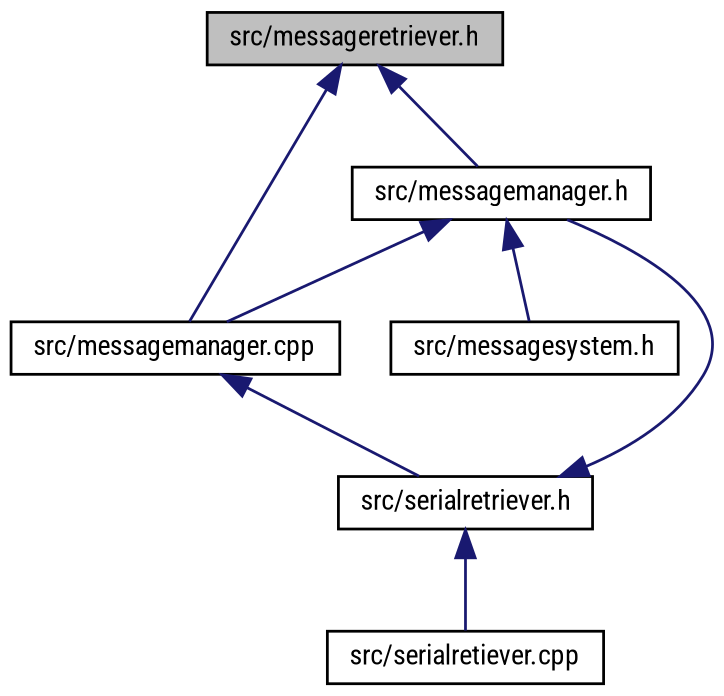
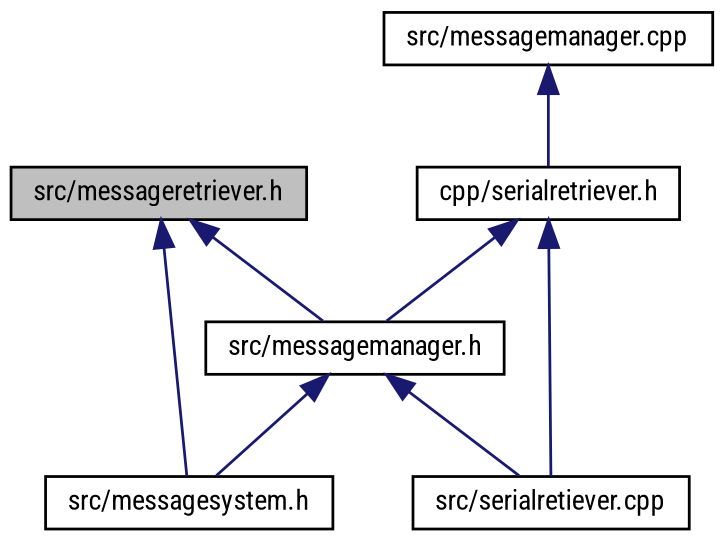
edge "src/messagemanager.cpp" -> "src/messageretriever.h": now "src/messagesystem.h" -> "src/messageretriever.h"
edge "src/messagemanager.cpp" -> "src/messagemanager.h": now "src/serialretiever.cpp" -> "src/messagemanager.h"
node "src/serialretriever.h": label "src/serialretriever.h" -> "cpp/serialretriever.h"
